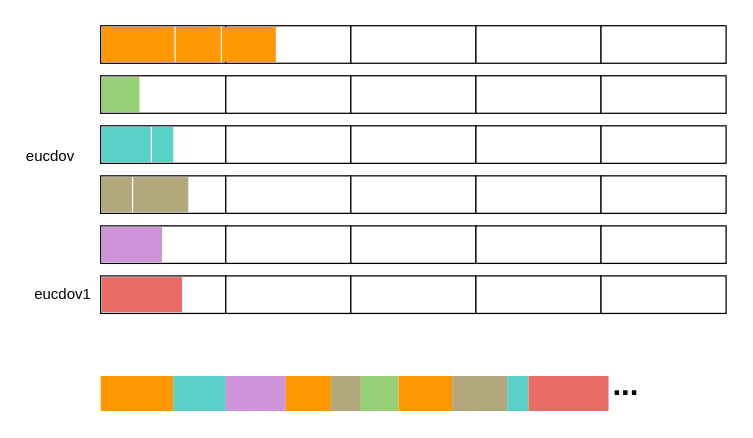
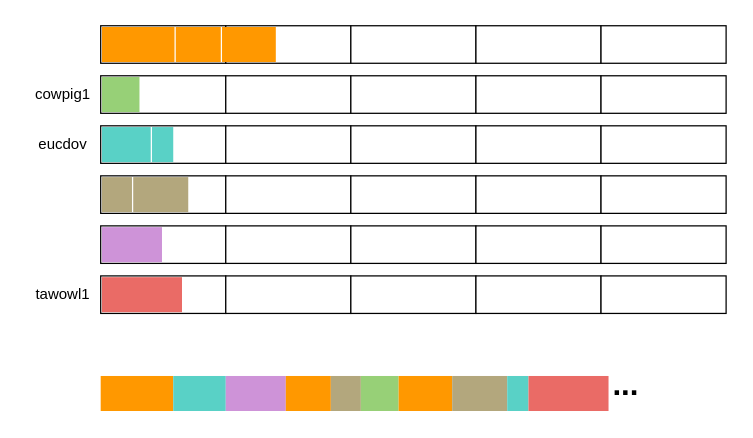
node "cowpig1": added
node "eucdov": moved (51, 157) -> (63, 144)
node "eucdov1": label "eucdov1" -> "tawowl1"
